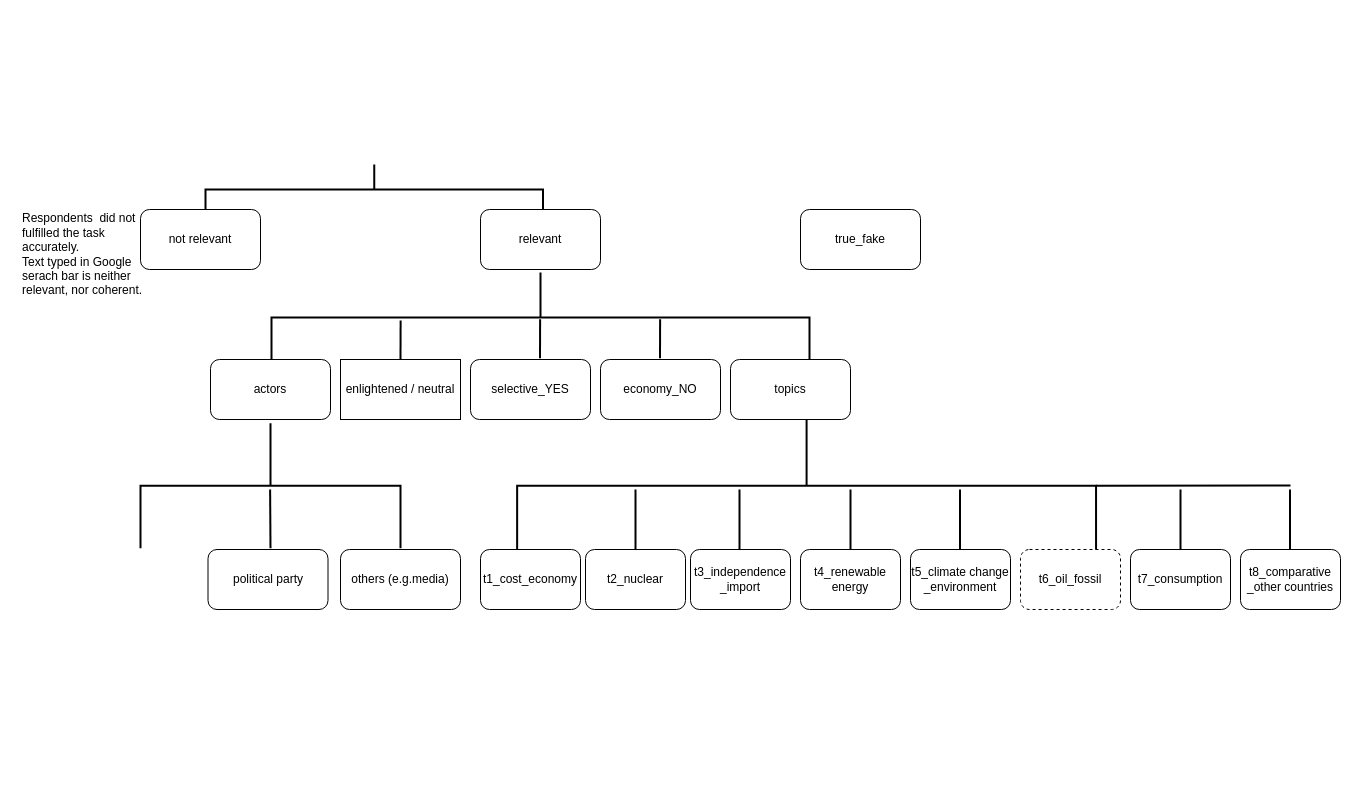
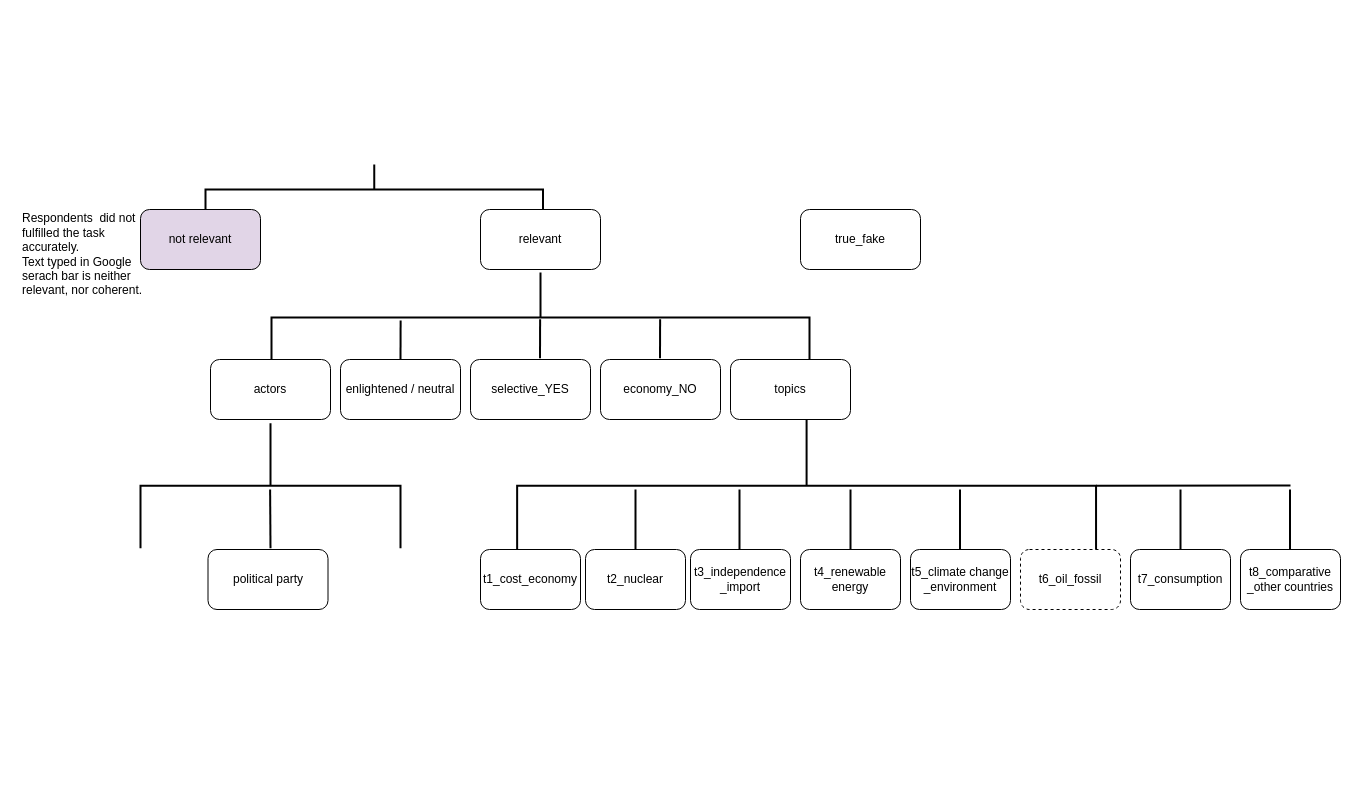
node "not relevant": fillcolor #ffffff -> #e1d5e7
node "enlightened / neutral": shape rectangle -> rounded rectangle
node "others (e.g.media)": removed
